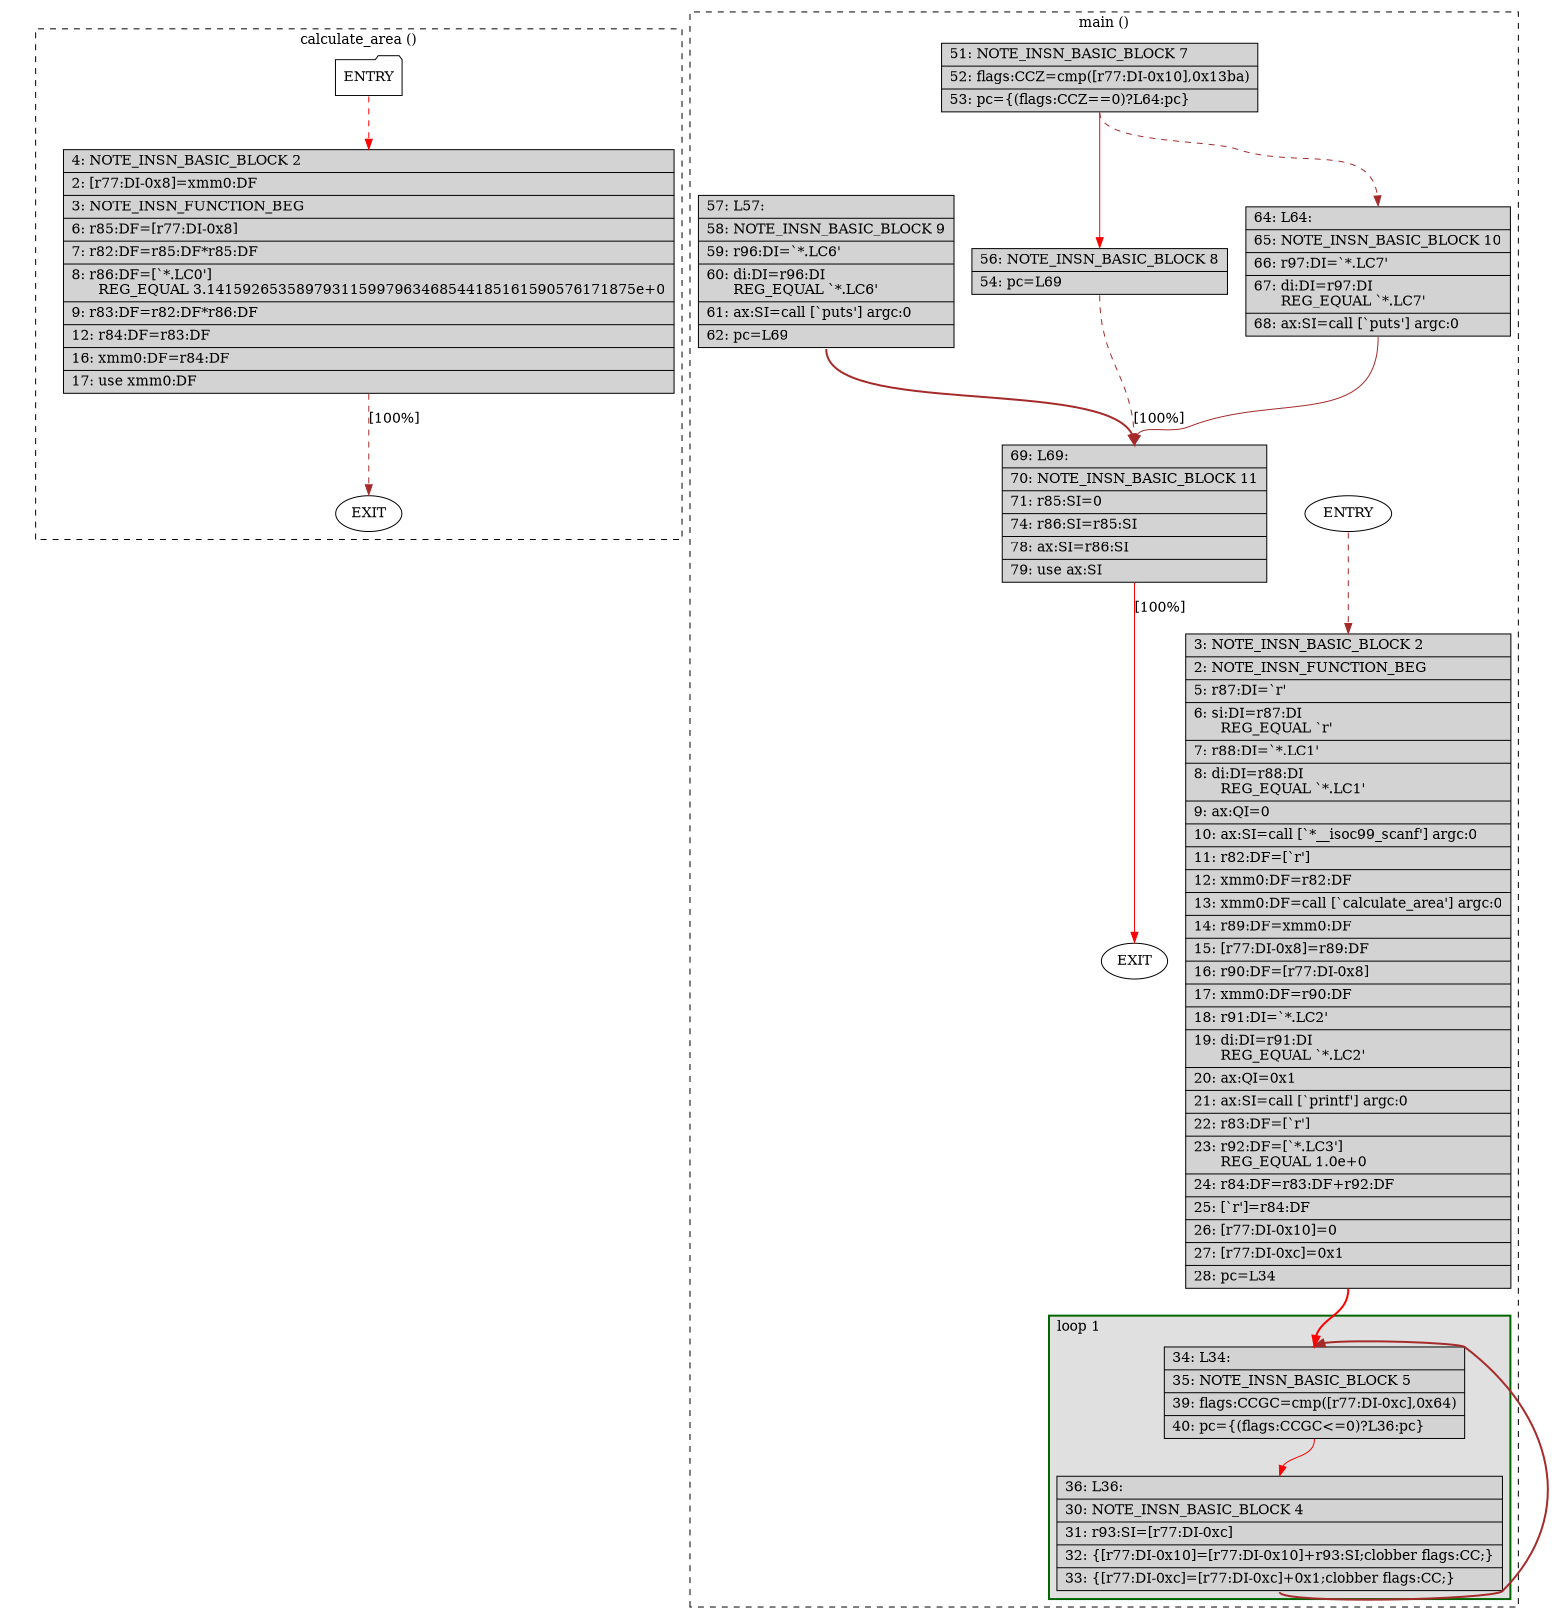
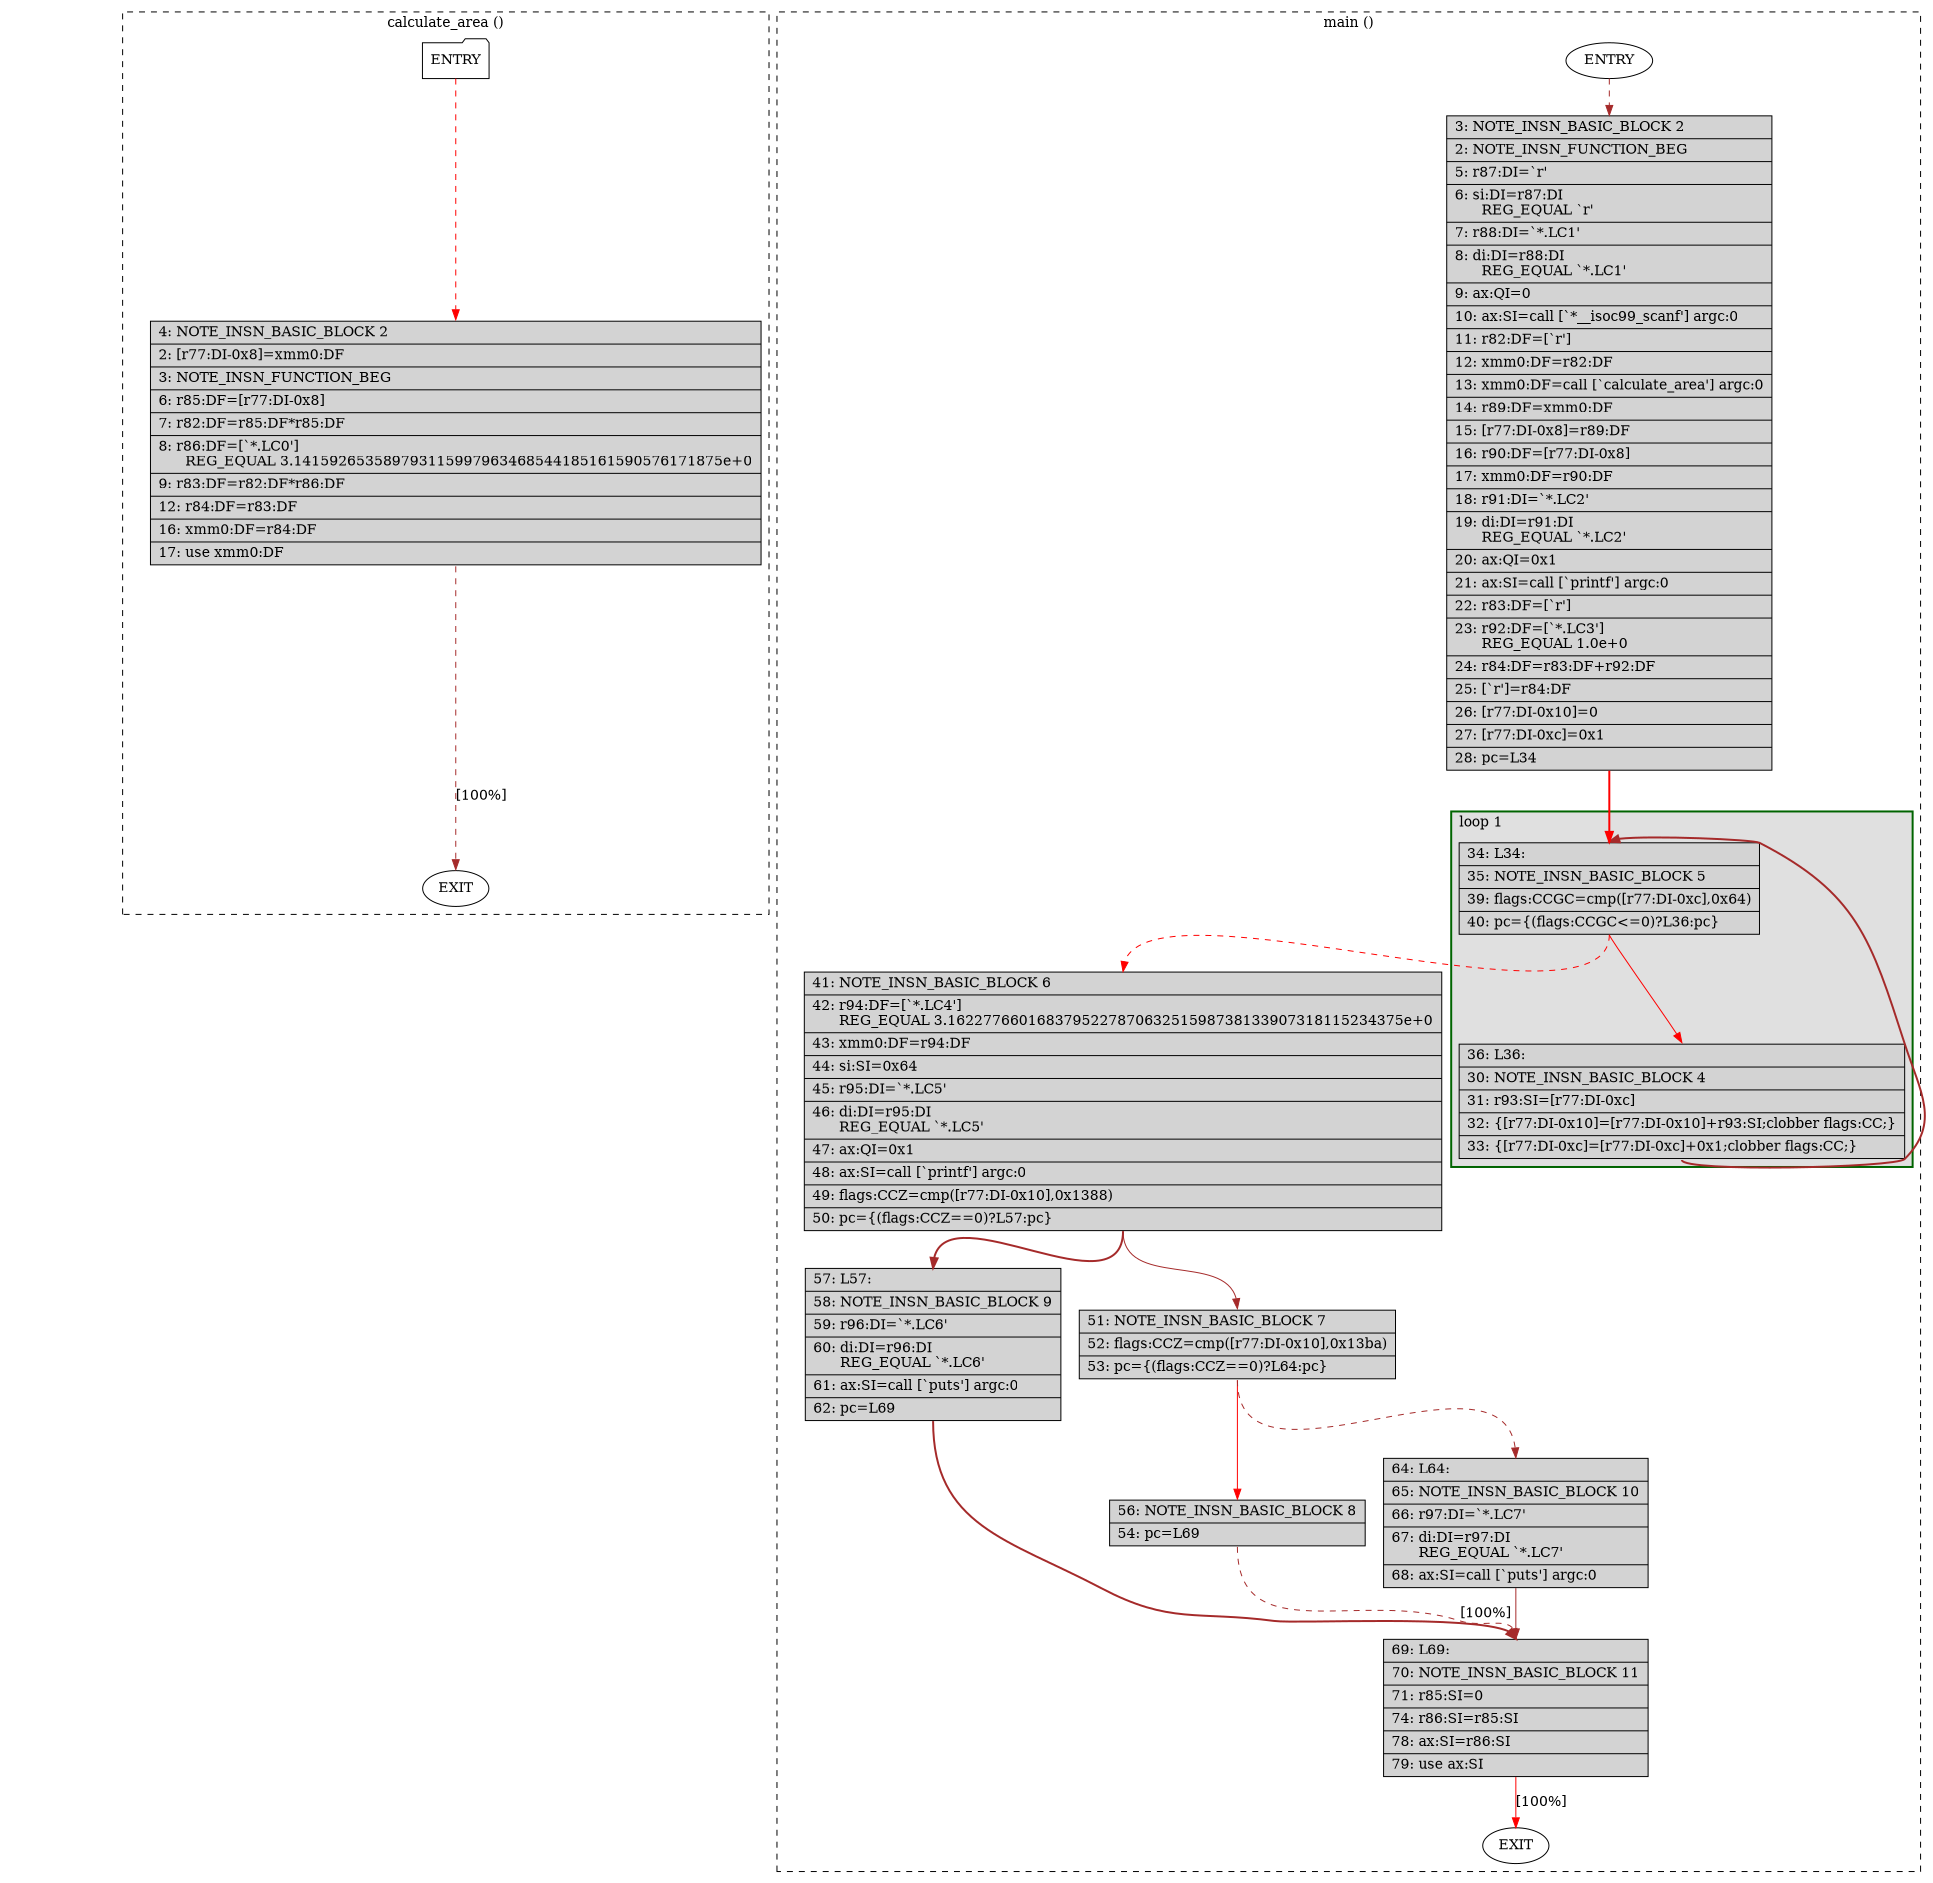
node "41: NOTE_INSN_BASIC_BLOCK 6": added
